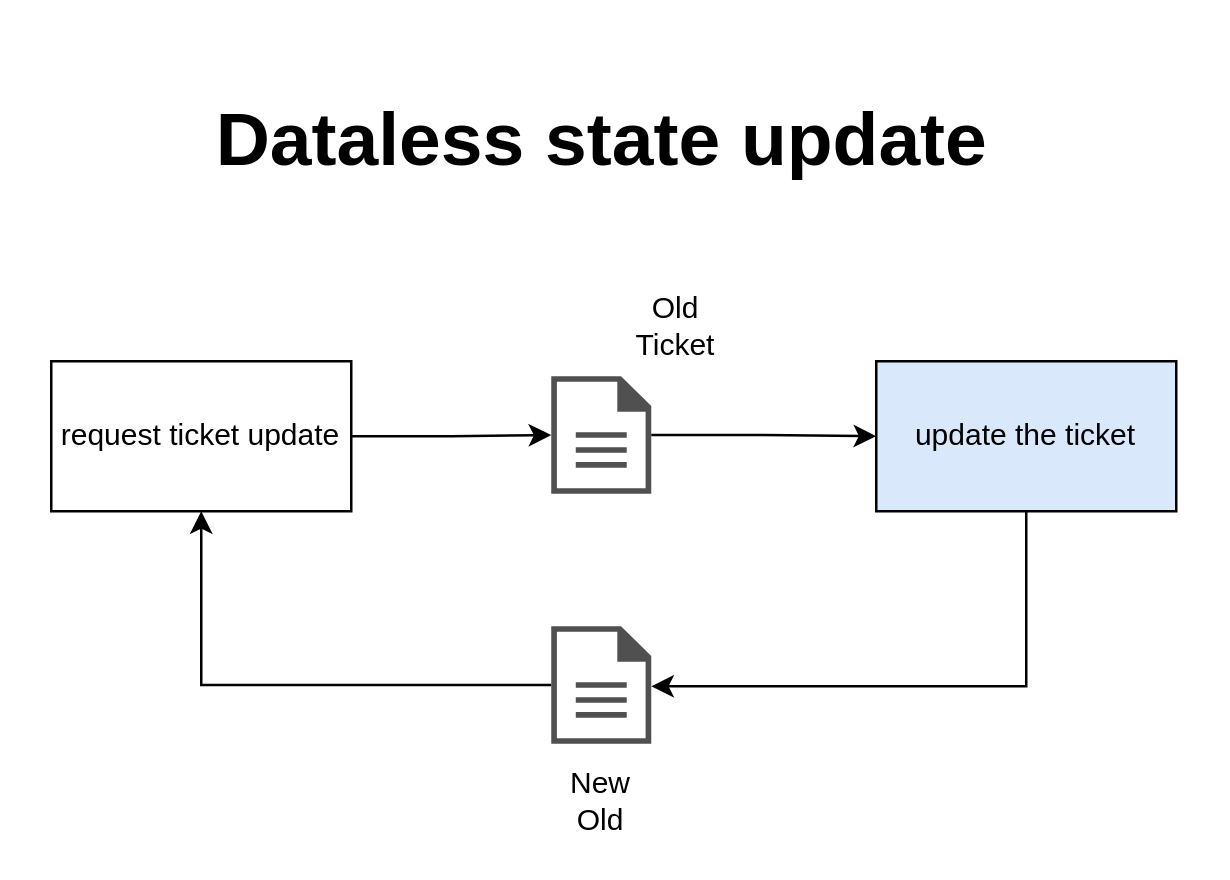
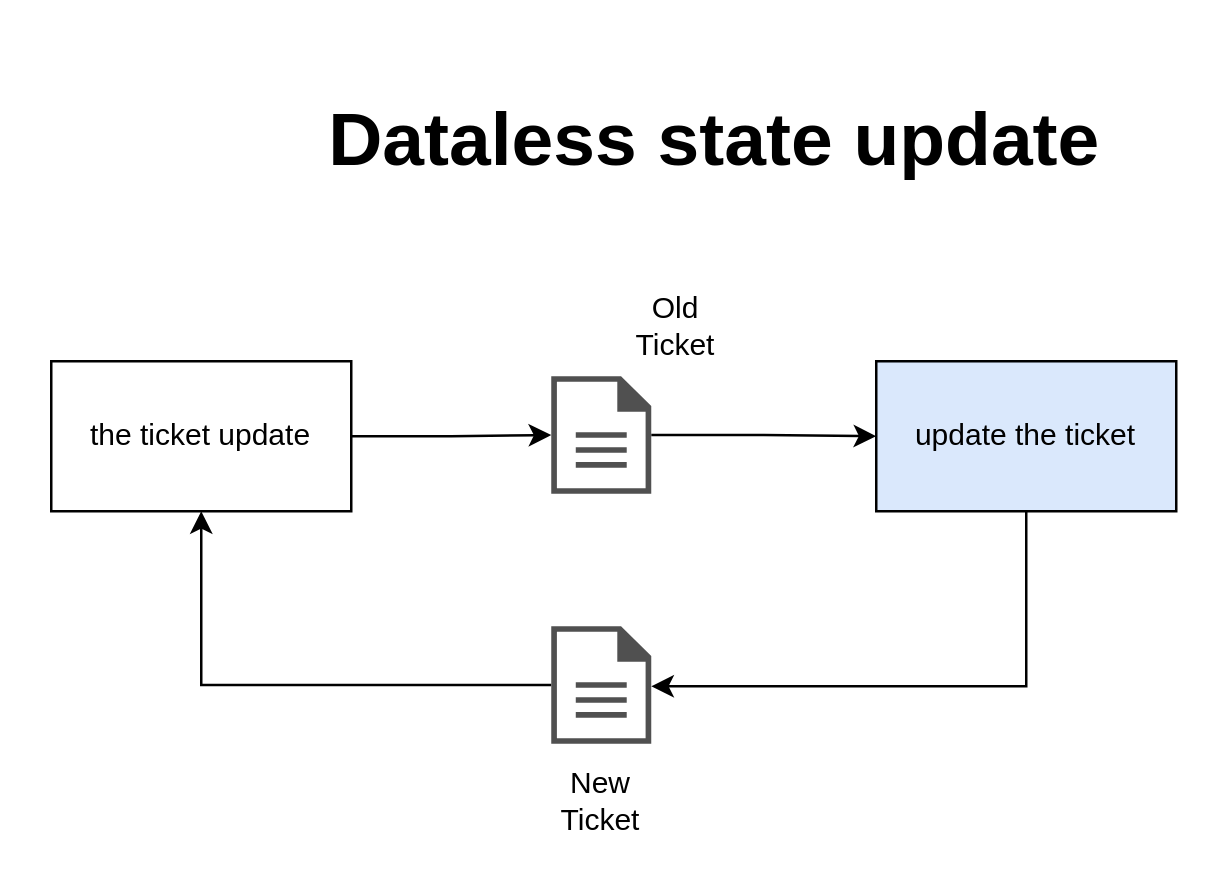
node "Dataless state update": moved (601, 139) -> (714, 139)
node "request ticket update": label "request ticket update" -> "the ticket update"
node "New Old": label "New Old" -> "New Ticket"
